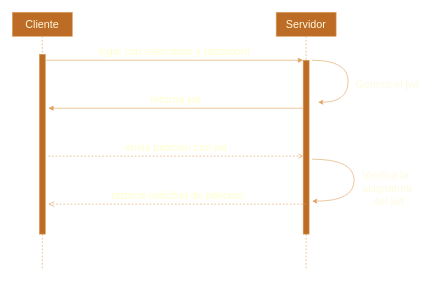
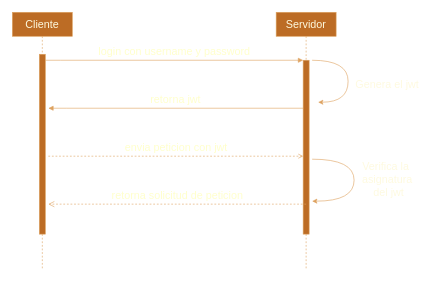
node "Verifica la asignatura del jwt": moved (387, 189) -> (387, 180)
